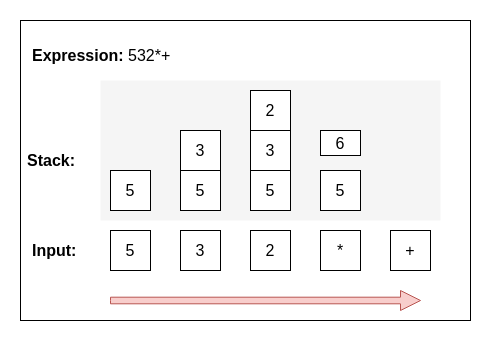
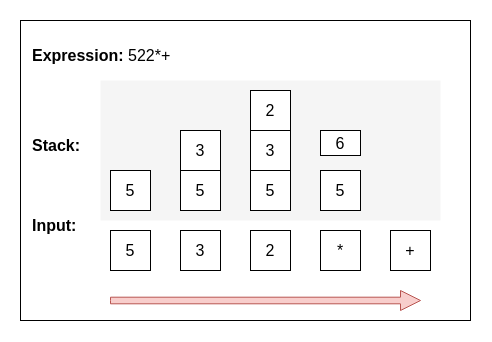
node "Expression: 532*+": label "Expression: 532*+" -> "Expression: 522*+"
node "Stack:": moved (56, 161) -> (61, 146)
node "Input:": moved (61, 251) -> (61, 226)
